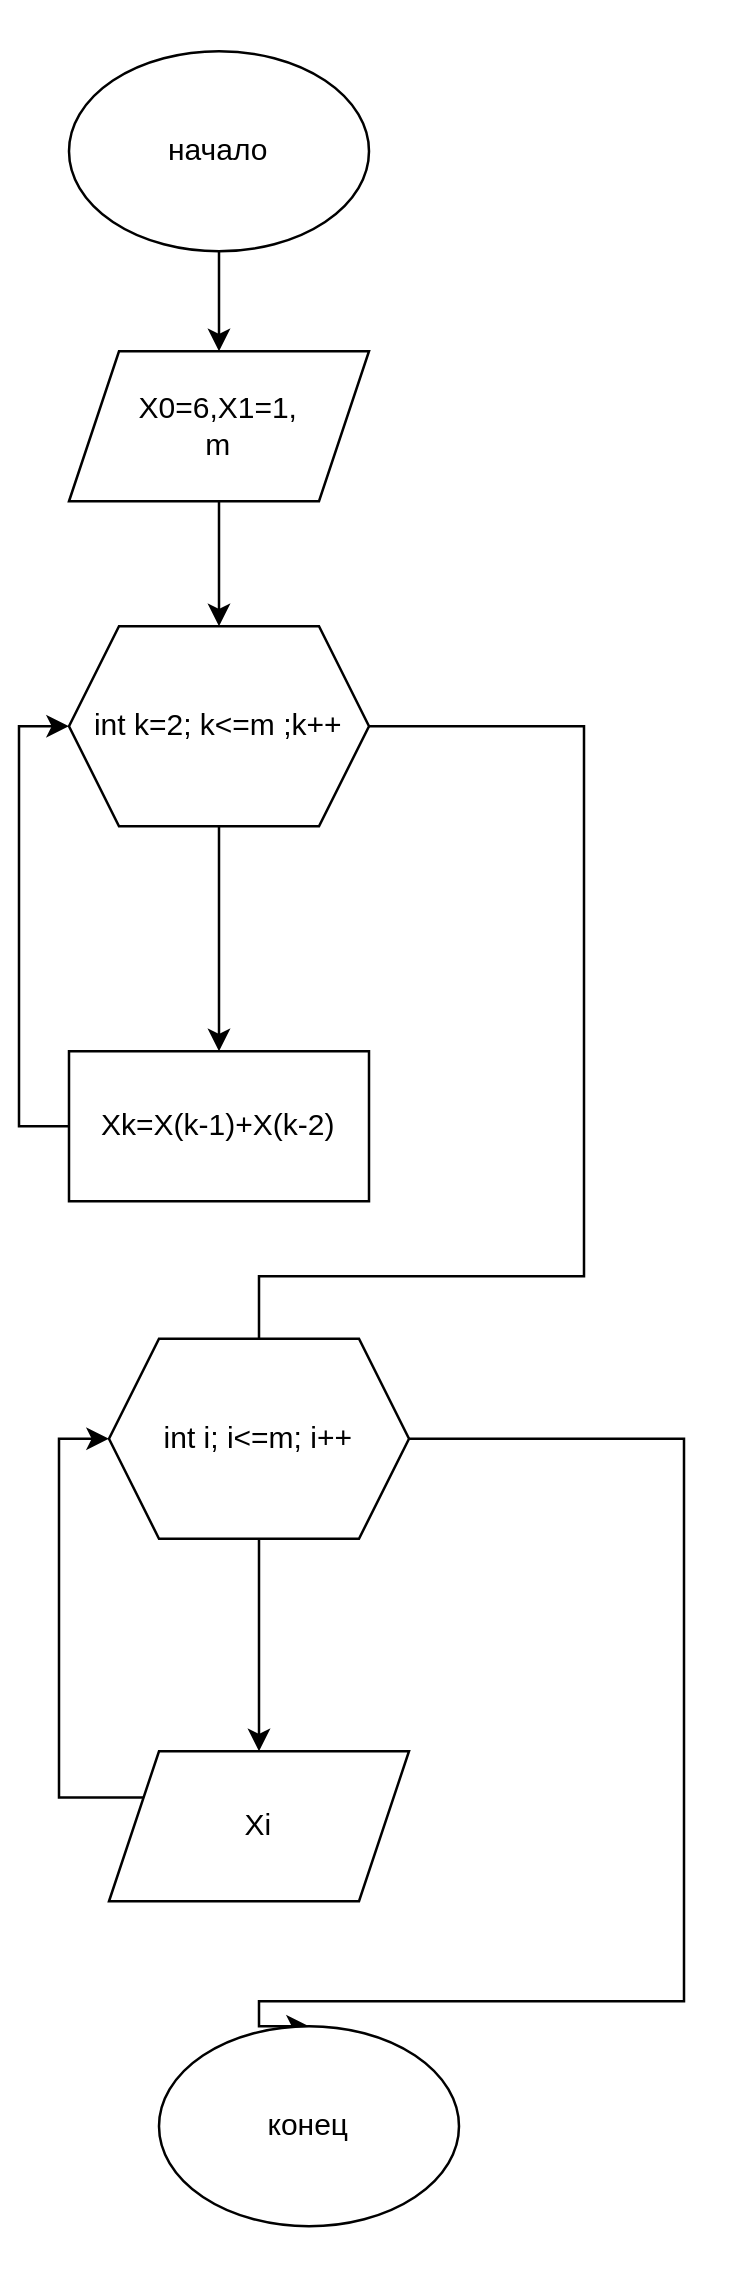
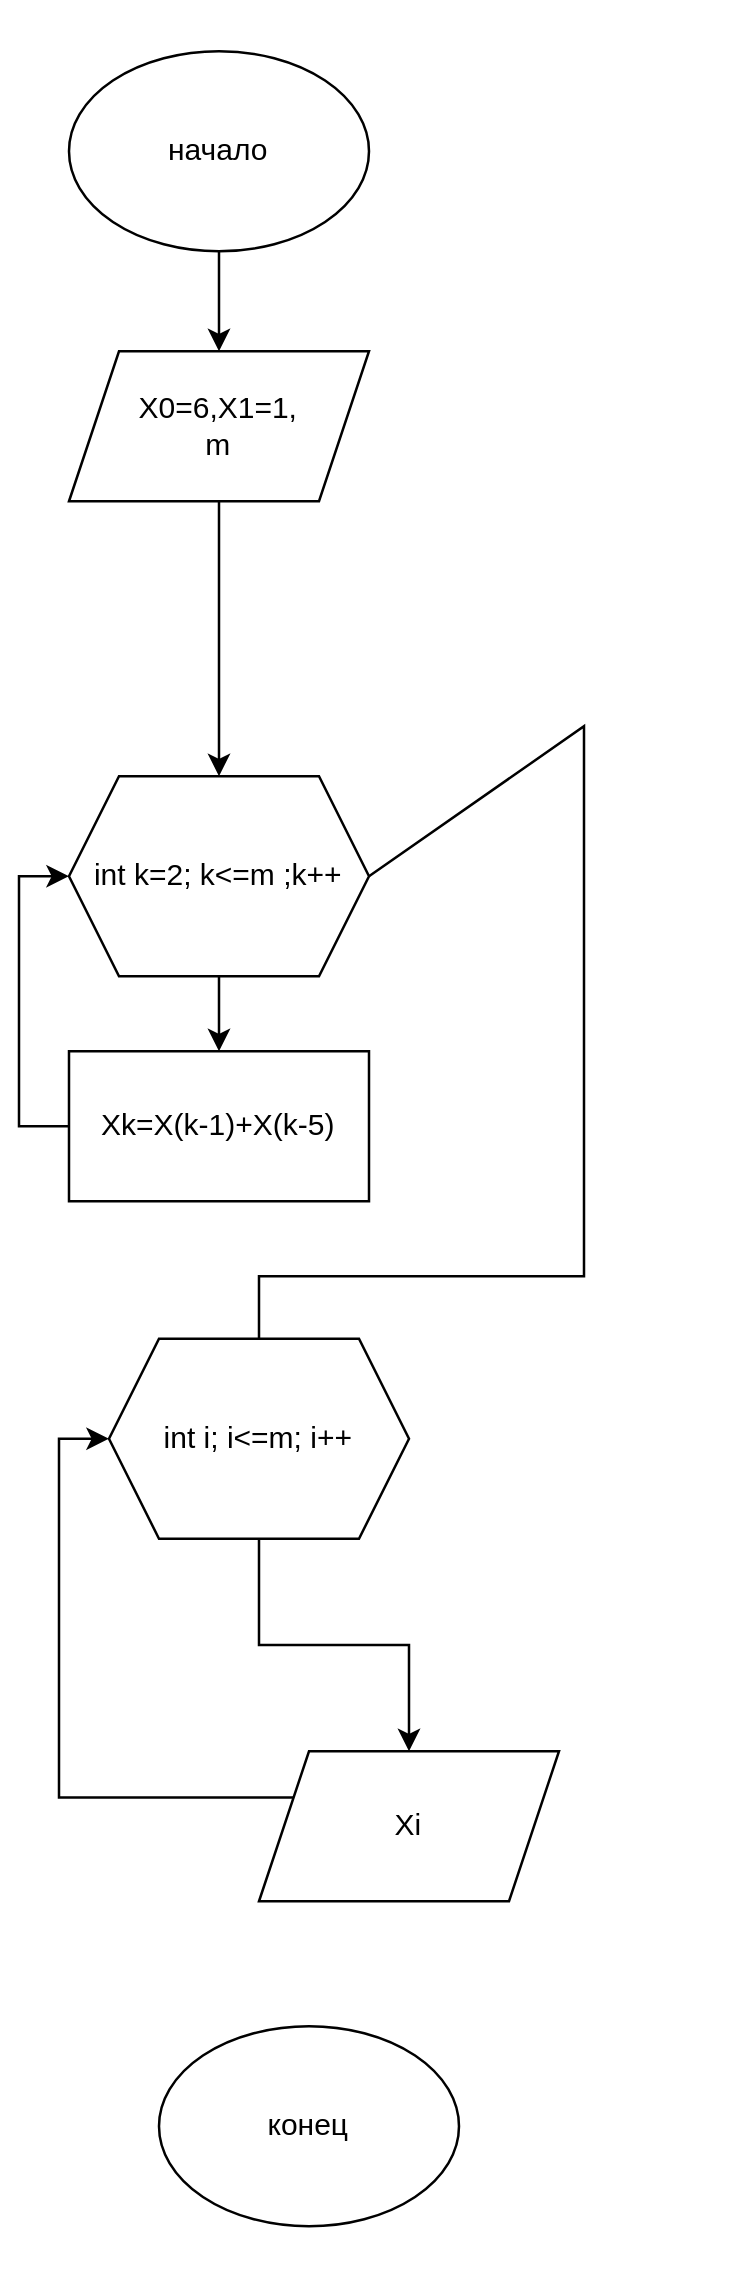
node "int k=2; k<=m ;k++": moved (219, 726) -> (219, 876)
node "Xk=X(k-1)+X(k-2)": label "Xk=X(k-1)+X(k-2)" -> "Xk=X(k-1)+X(k-5)"
edge "int i; i<=m; i++" -> "конец": removed
node "Xi": moved (259, 1826) -> (409, 1826)
